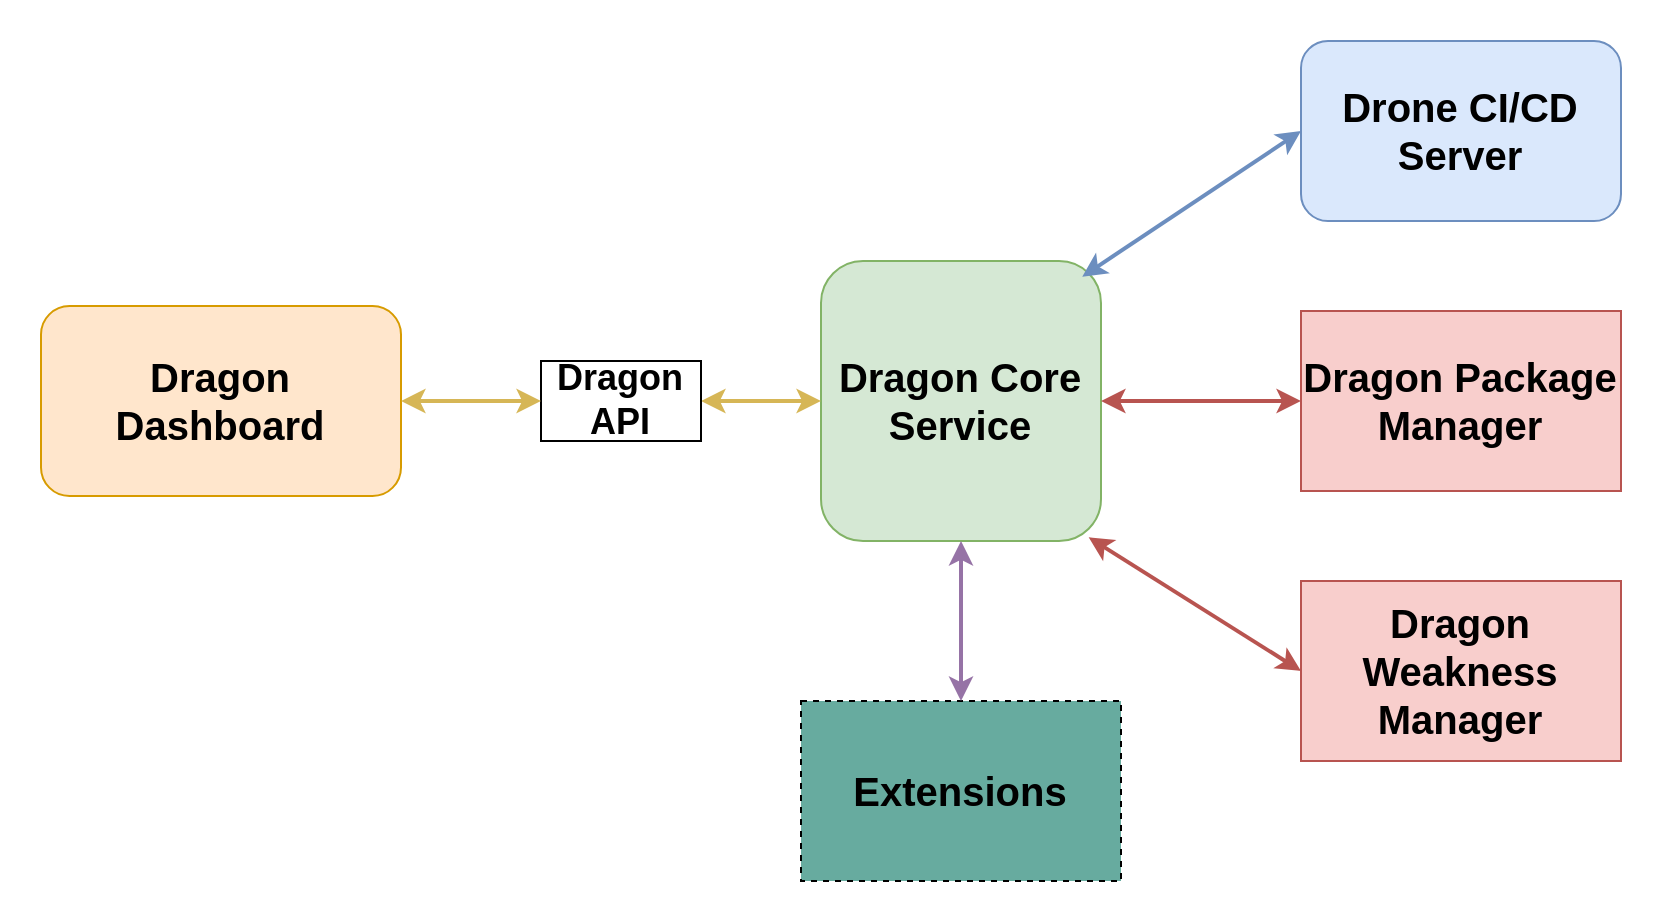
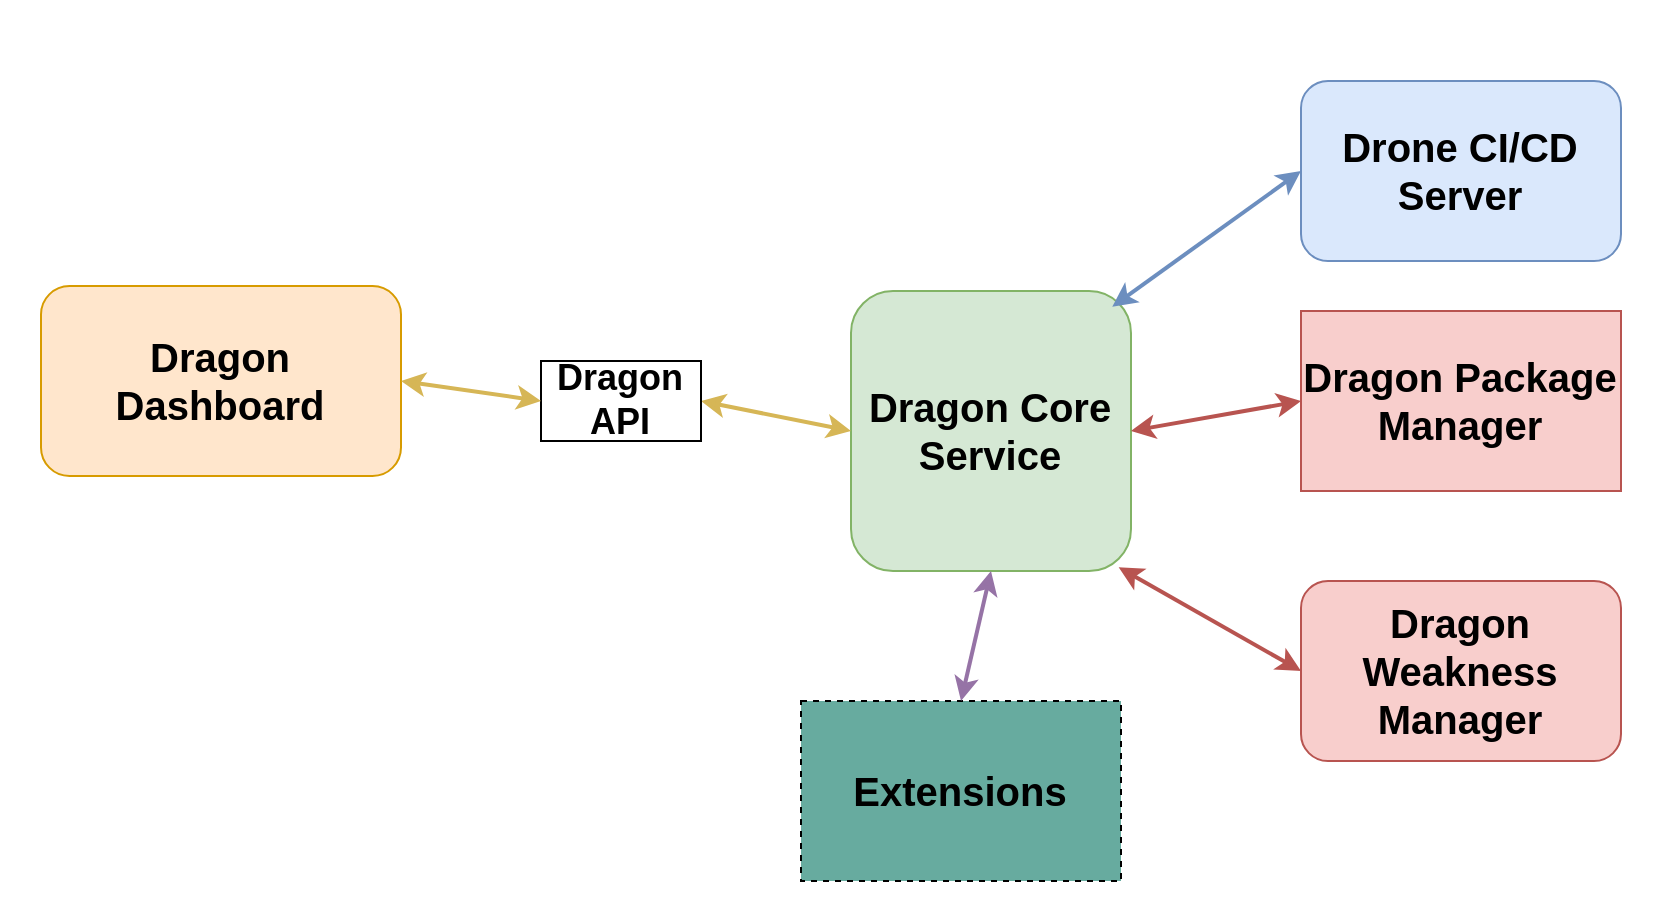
node "Drone CI/CD Server": moved (1461, 131) -> (1461, 171)
node "Dragon Dashboard": moved (221, 401) -> (221, 381)
node "Dragon Core Service": moved (961, 401) -> (991, 431)
node "Dragon Weakness Manager": shape rectangle -> rounded rectangle
